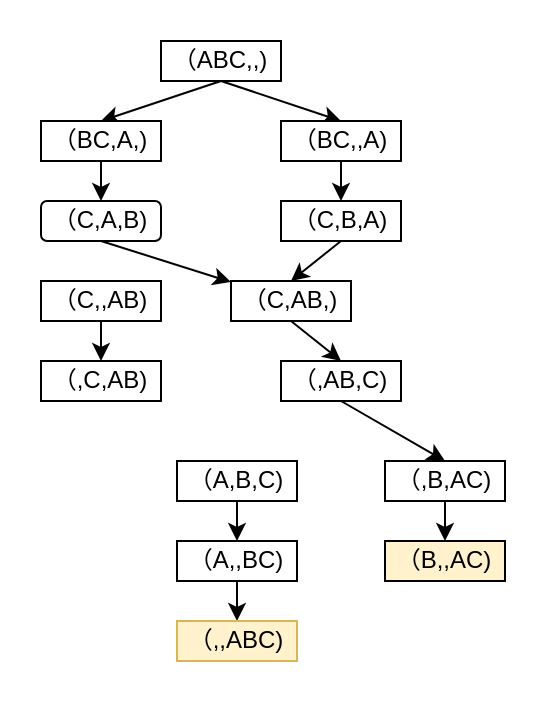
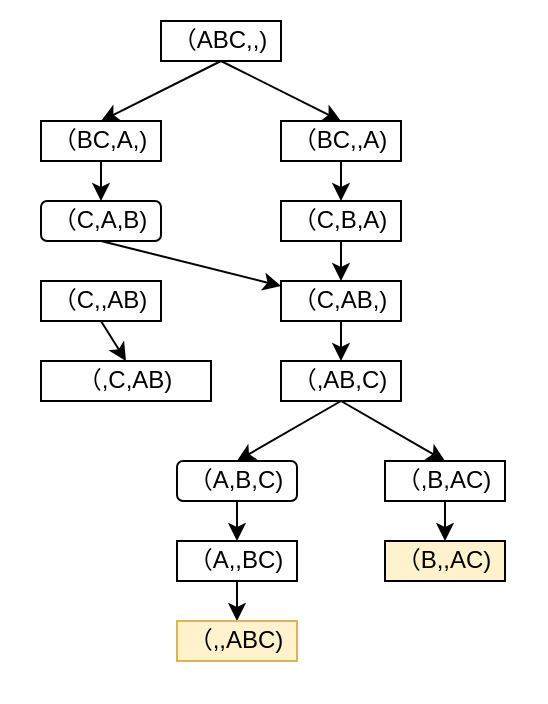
node "（ABC,,)": moved (221, 61) -> (221, 41)
node "（C,AB,)": moved (291, 301) -> (341, 301)
node "（,C,AB)": size 120x40 -> 170x40
edge "（,AB,C)" -> "（A,B,C)": added
node "（A,B,C)": shape rectangle -> rounded rectangle
